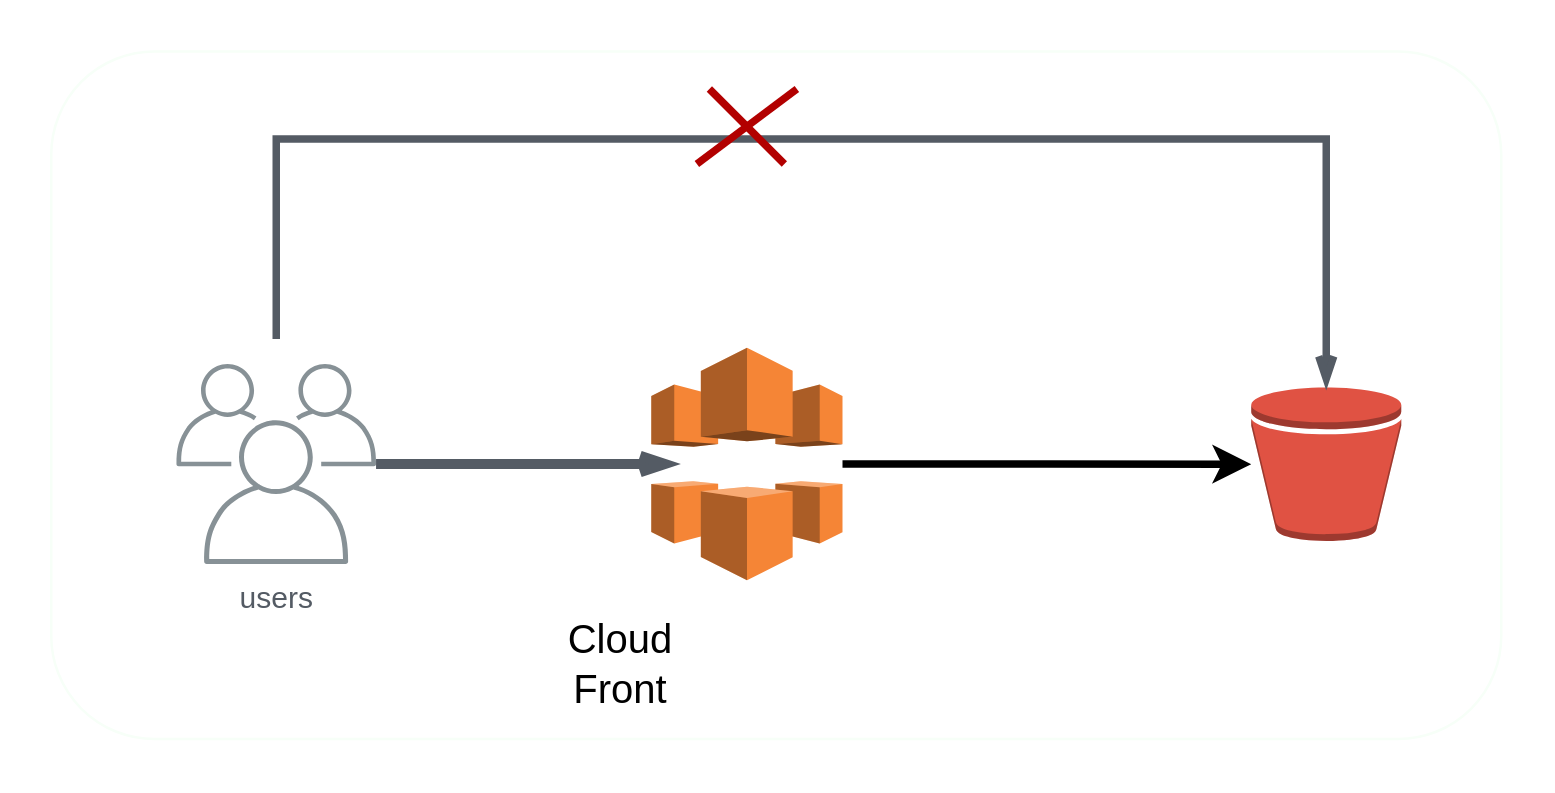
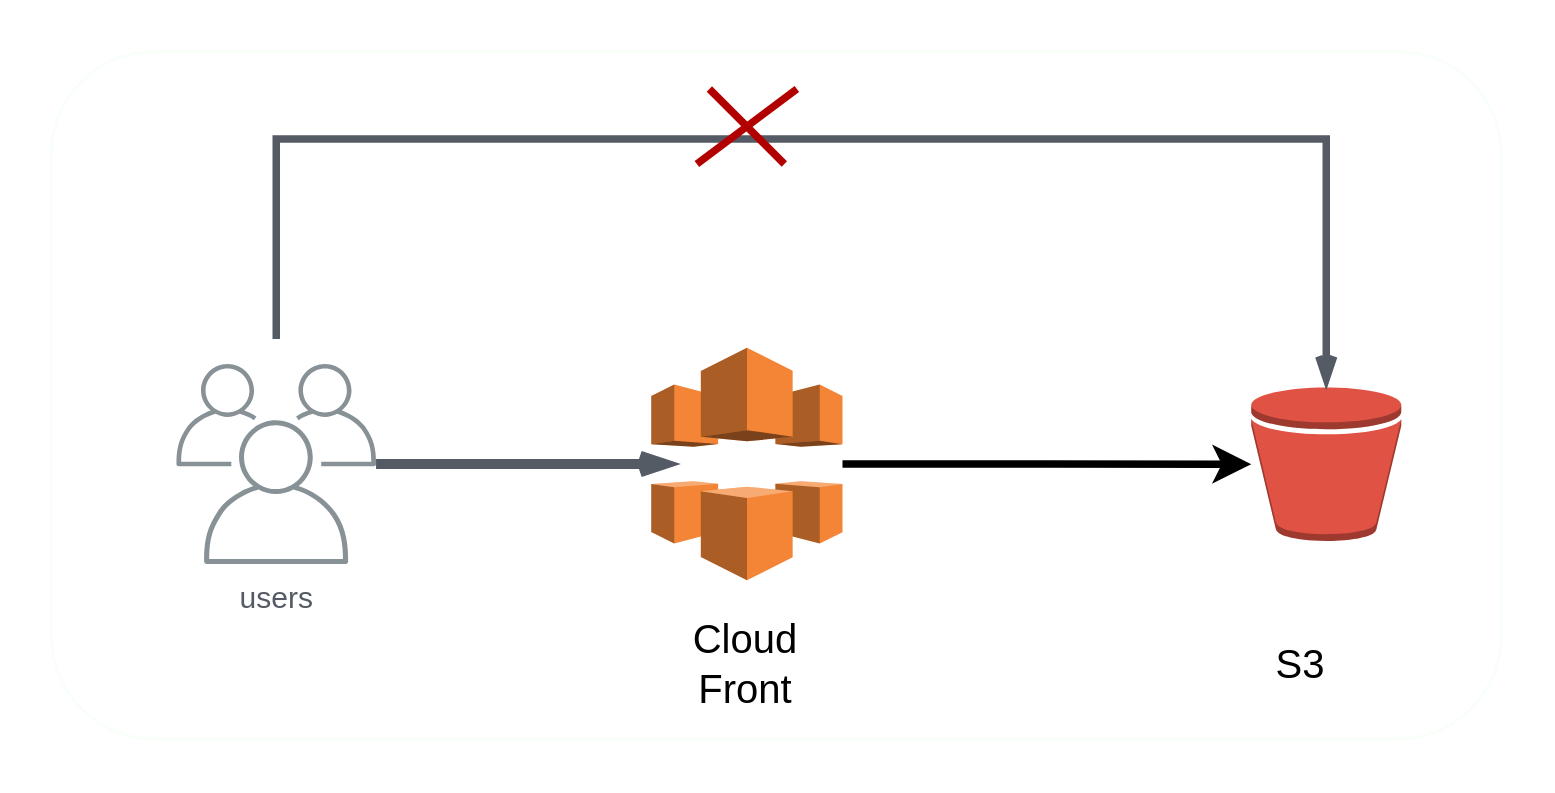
node "Cloud Front": moved (622, 664) -> (747, 664)
node "S3": added
